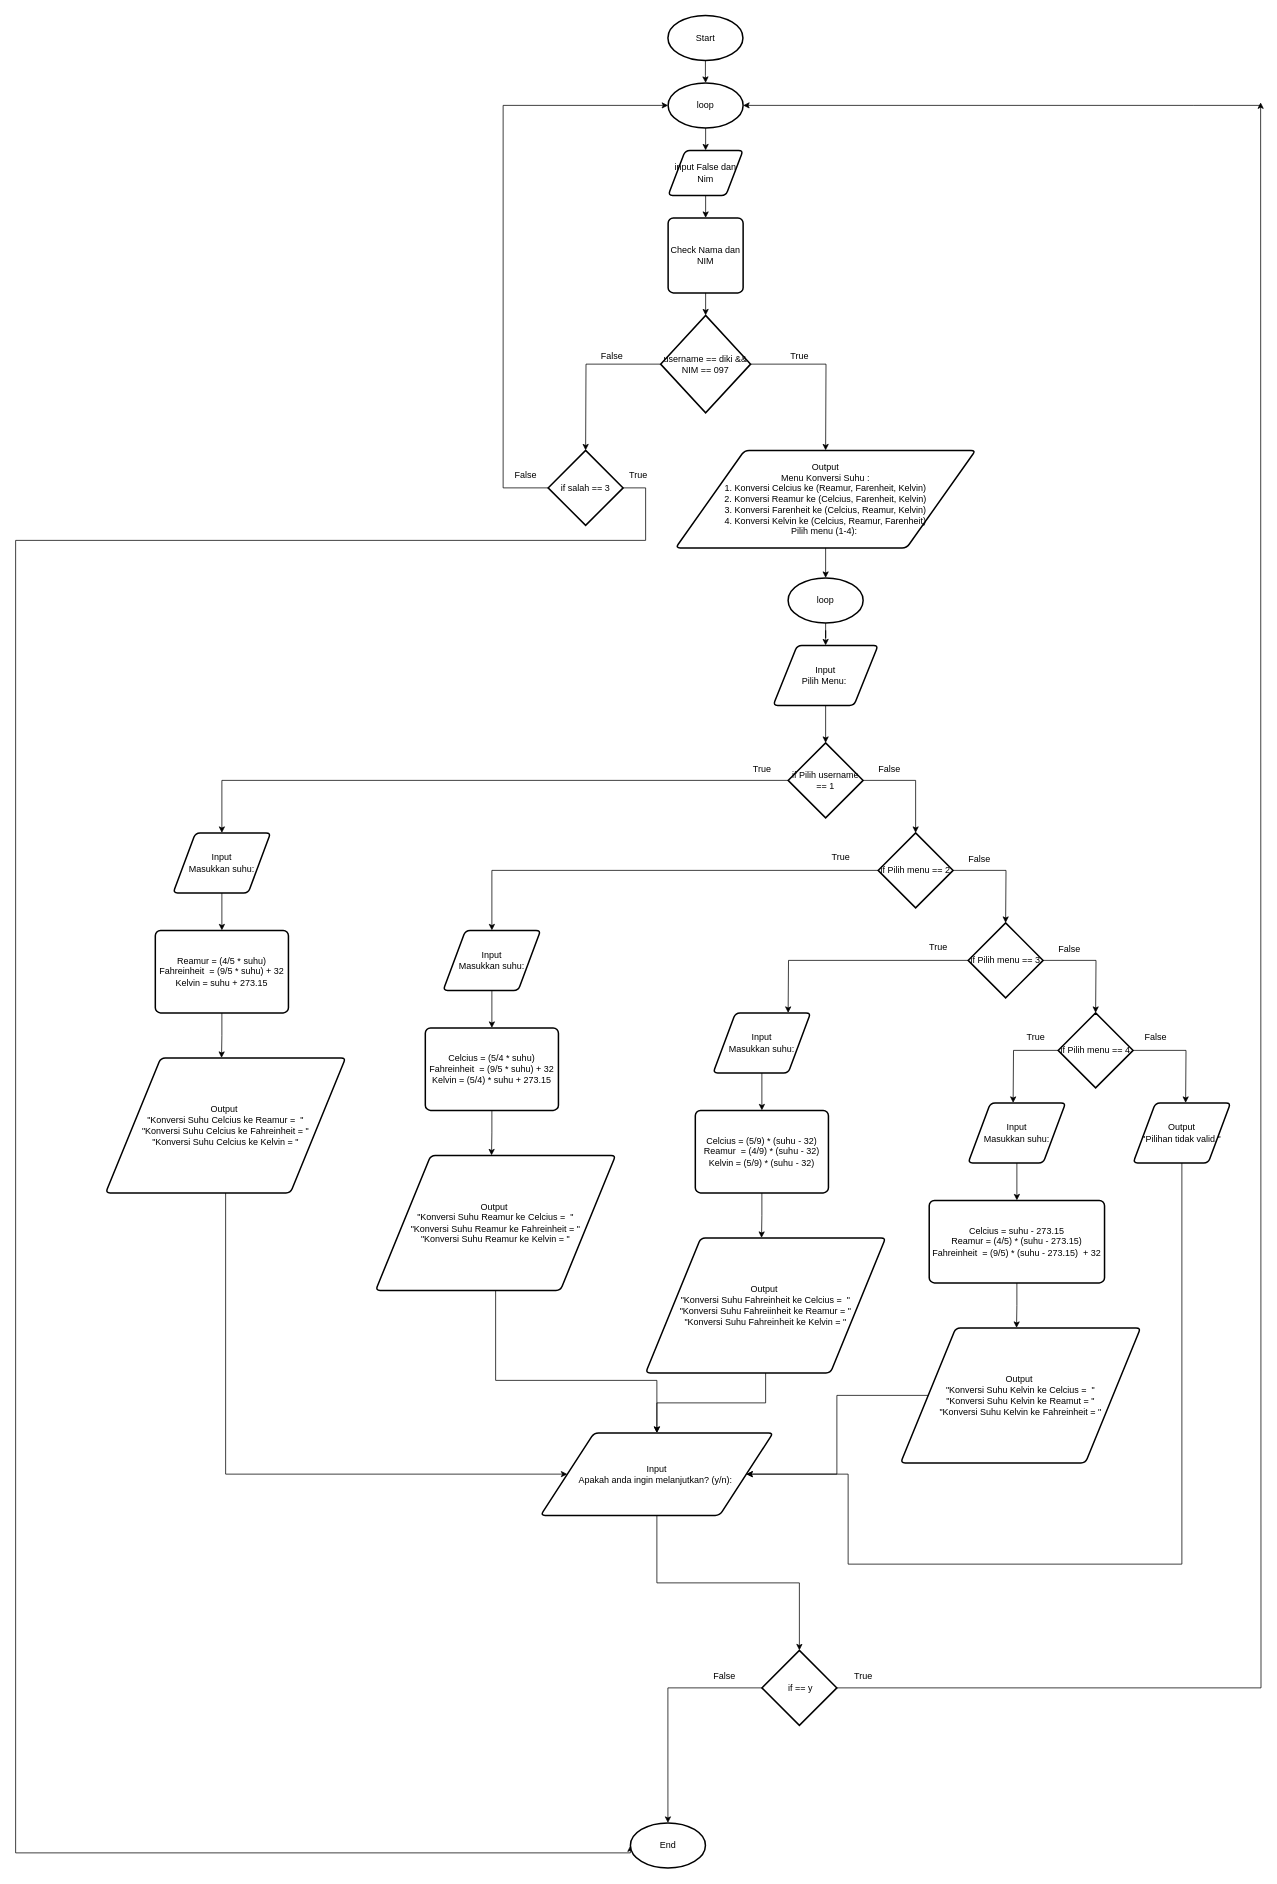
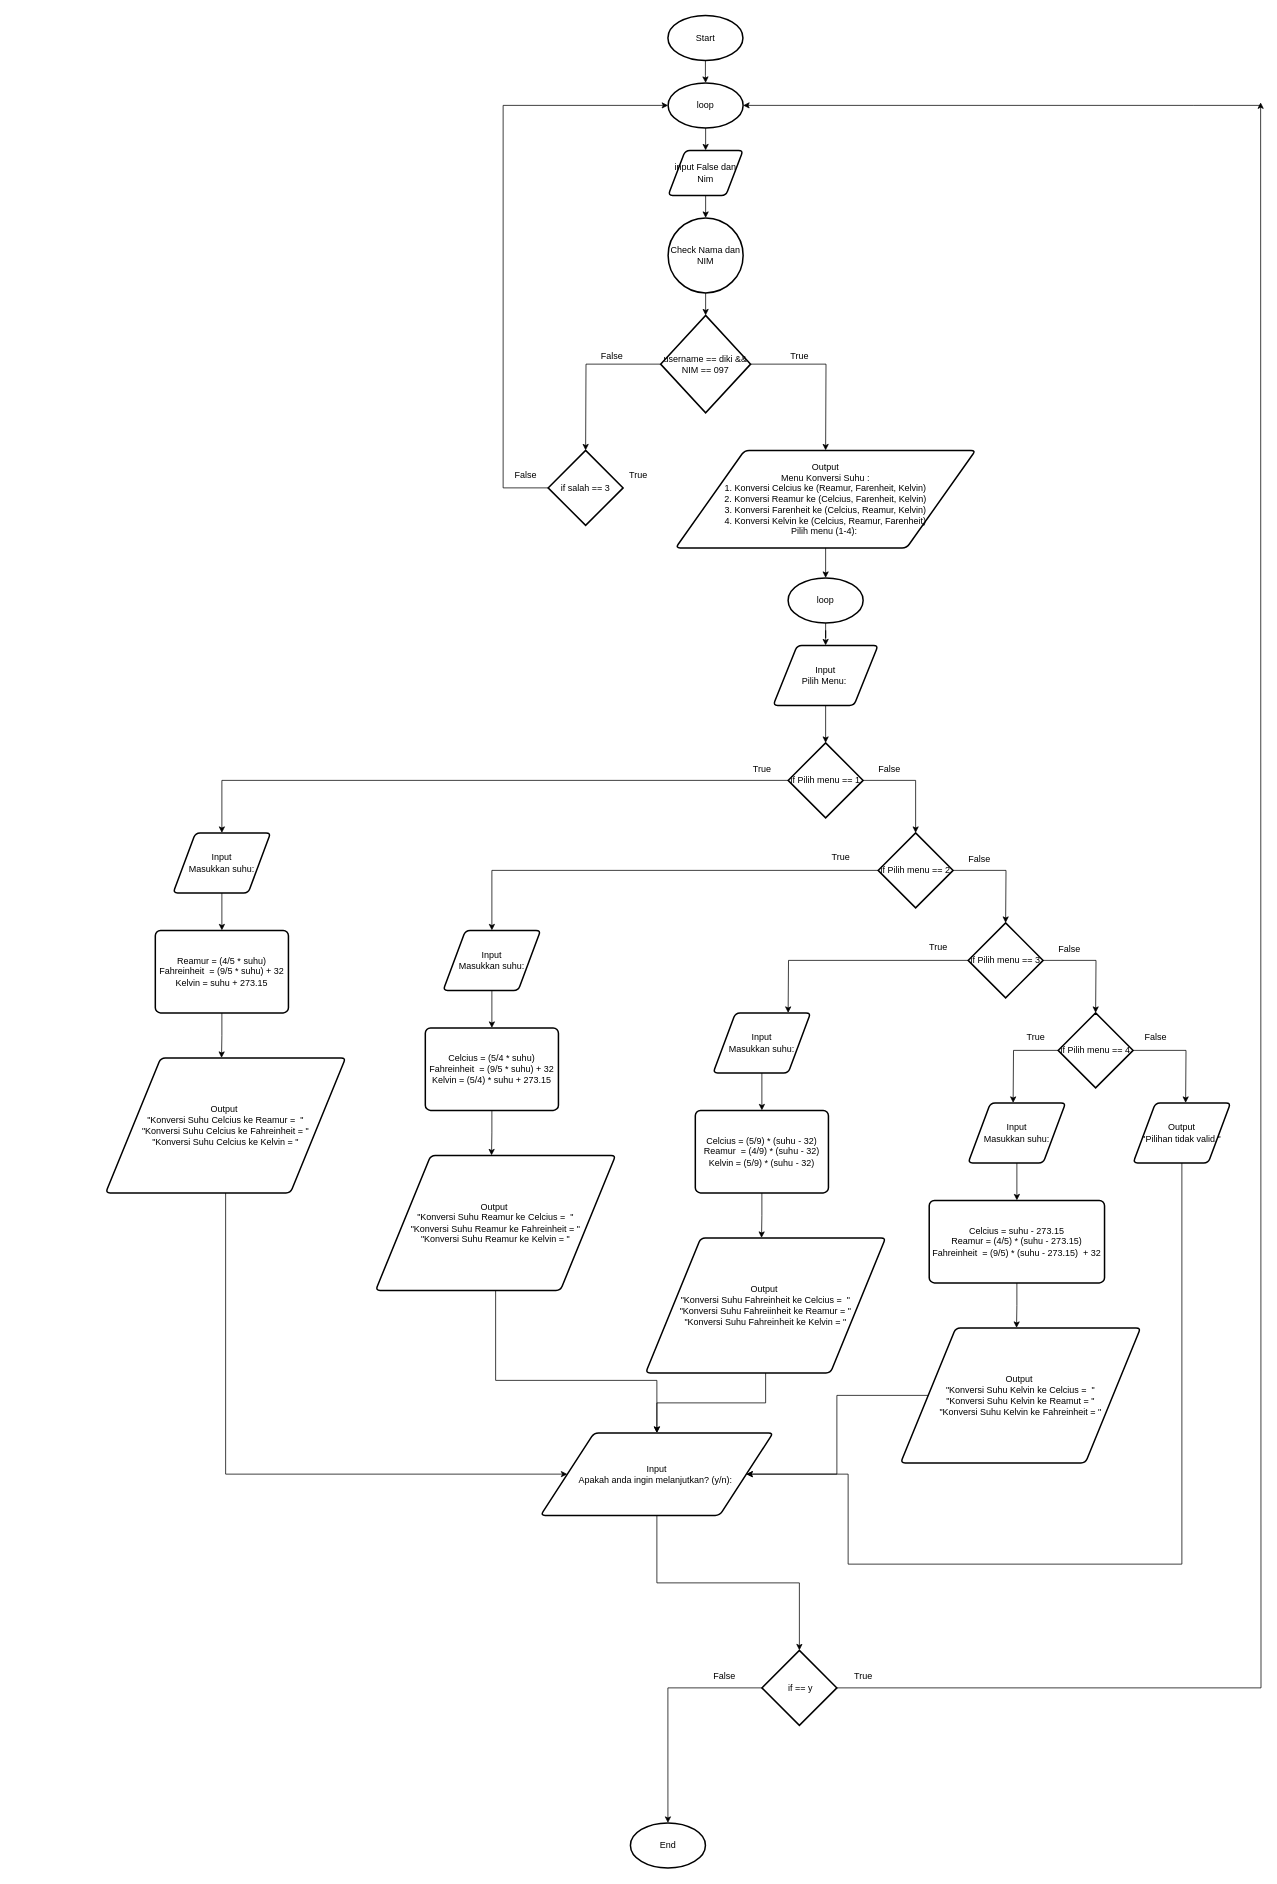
node "Check Nama dan NIM": shape rounded rectangle -> ellipse
node "if Pilih username == 1": label "if Pilih username == 1" -> "if Pilih menu == 1"
edge "if salah == 3" -> "End": removed
